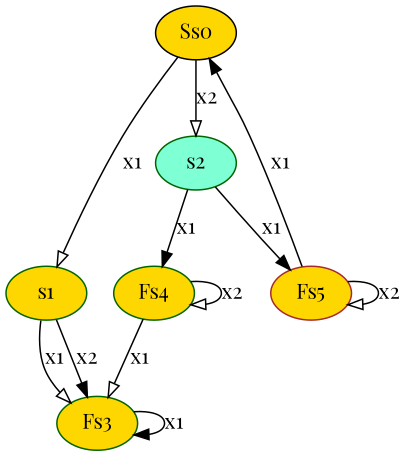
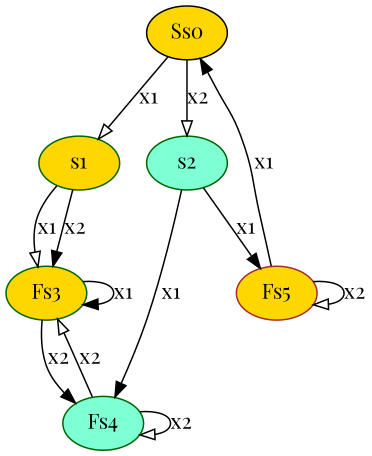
node "Fs4": fillcolor gold -> aquamarine
edge "Fs4" -> "Fs3": label "x1" -> "x2"
edge "Fs3" -> "Fs4": added, label "x2"
